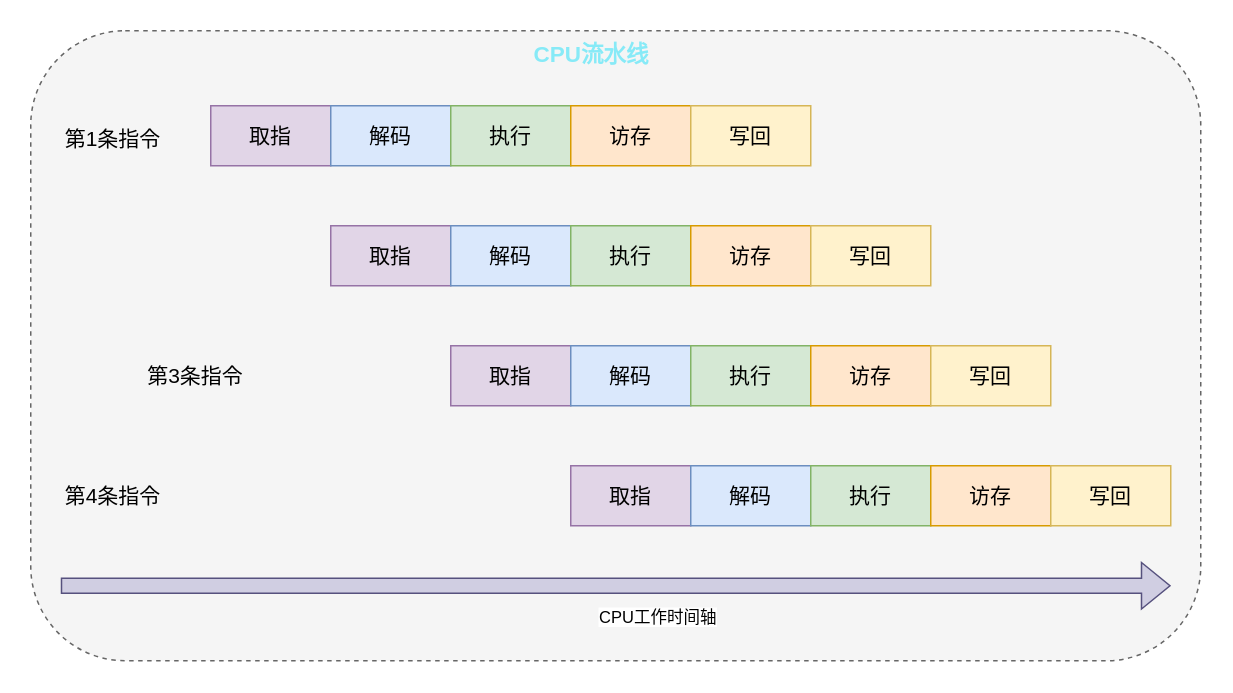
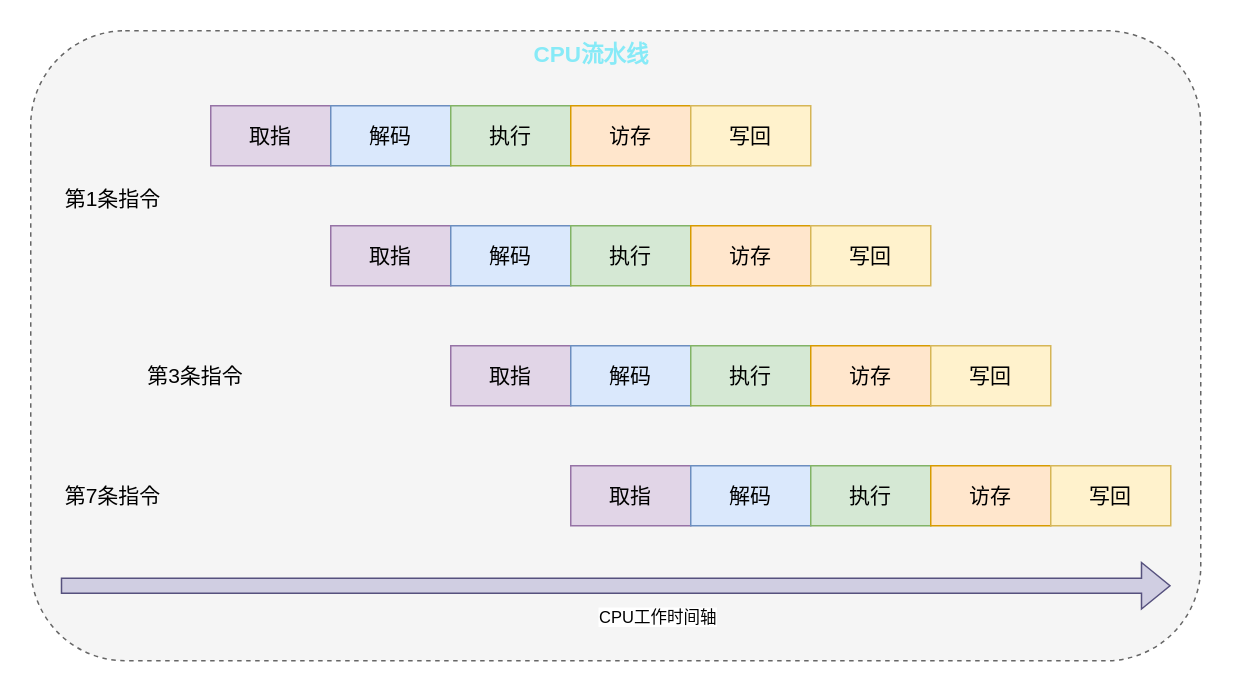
node "第1条指令": moved (113, 139) -> (113, 199)
node "第4条指令": label "第4条指令" -> "第7条指令"
